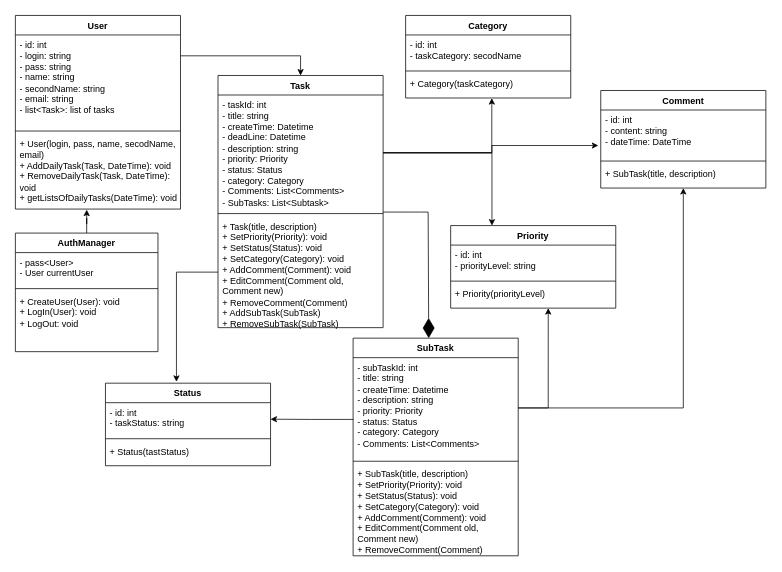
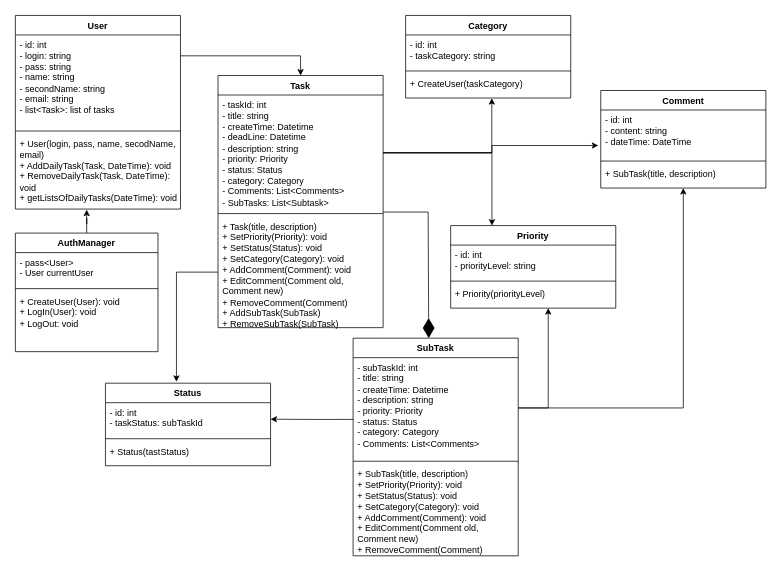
node "- id: int - taskCategory: secodName": label "- id: int - taskCategory: secodName" -> "- id: int - taskCategory: string"
node "+ Category(taskCategory)": label "+ Category(taskCategory)" -> "+ CreateUser(taskCategory)"
node "- id: int - taskStatus: string": label "- id: int - taskStatus: string" -> "- id: int - taskStatus: subTaskId"
